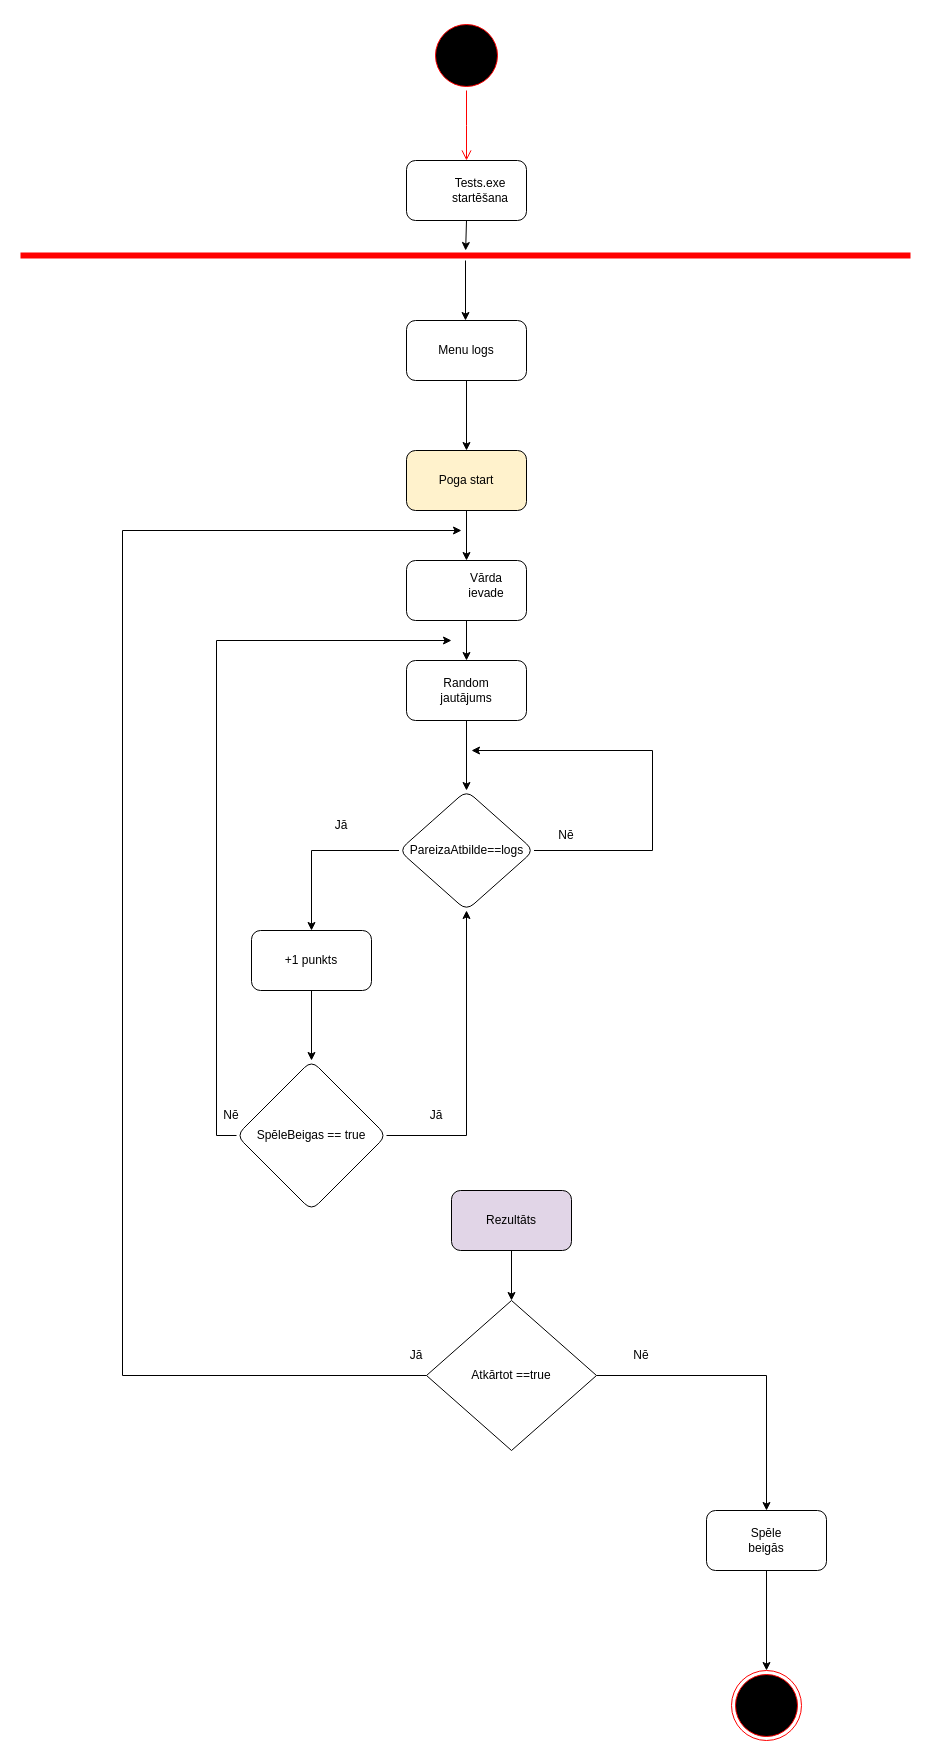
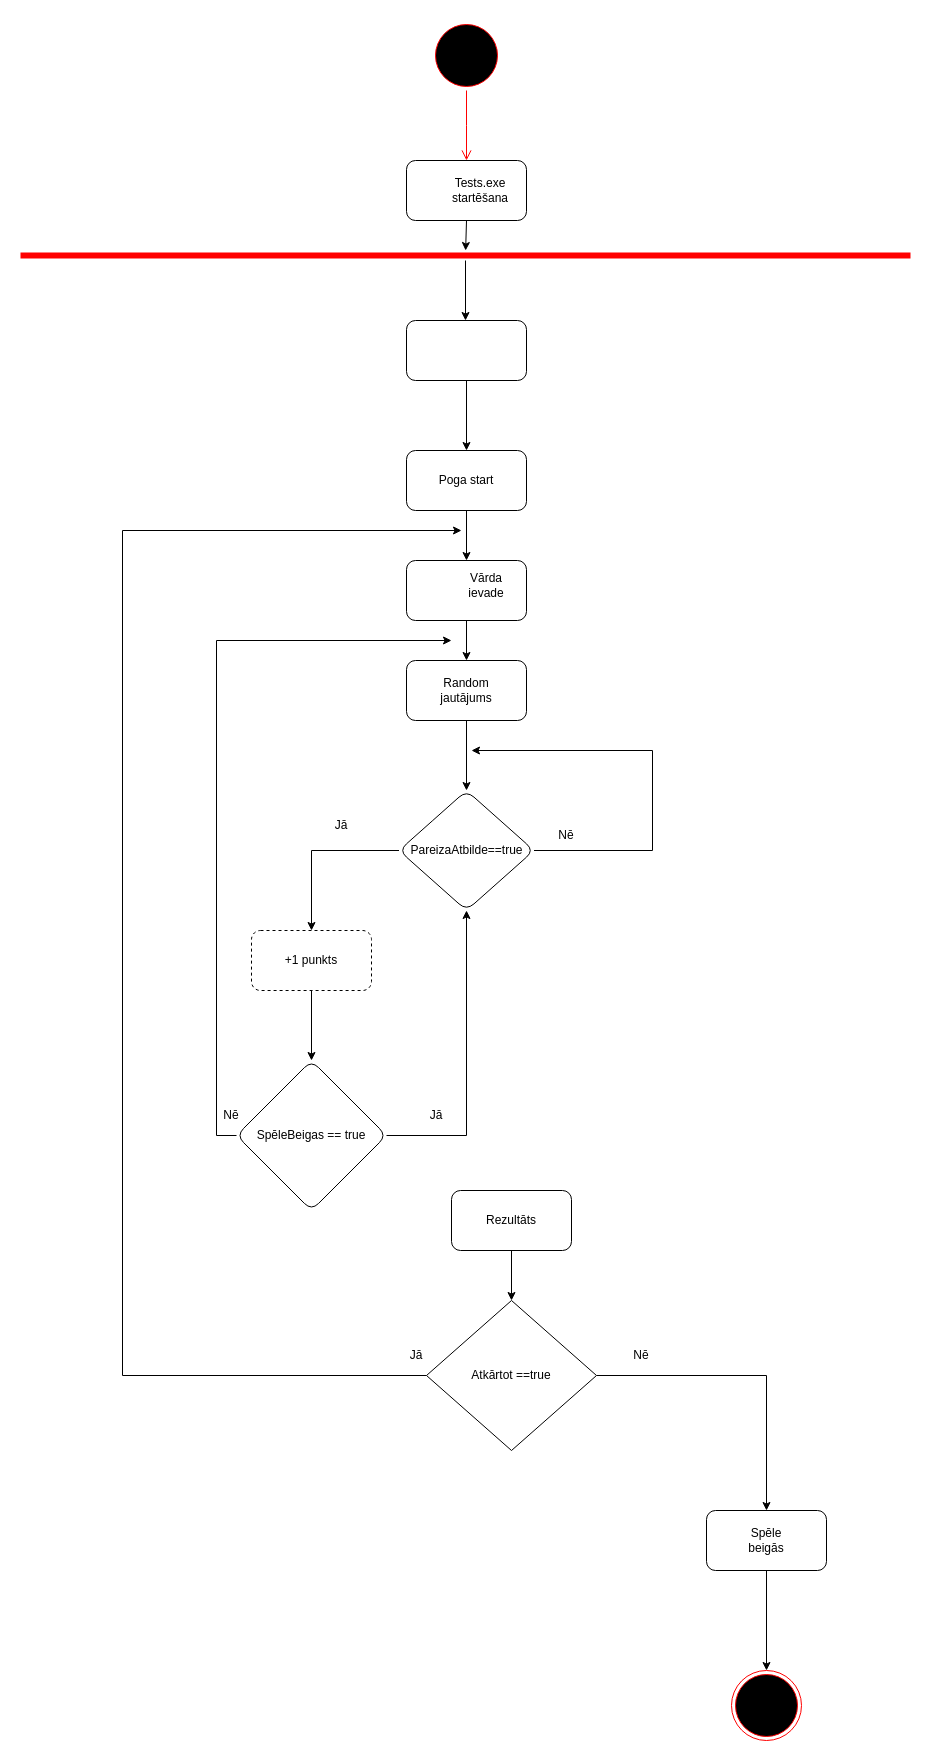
node "Menu logs": removed
node "Poga start": fillcolor #fff2cc -> #ffffff
node "PareizaAtbilde==logs": label "PareizaAtbilde==logs" -> "PareizaAtbilde==true"
node "+1 punkts": style solid -> dashed
node "Rezultāts": fillcolor #e1d5e7 -> #ffffff
